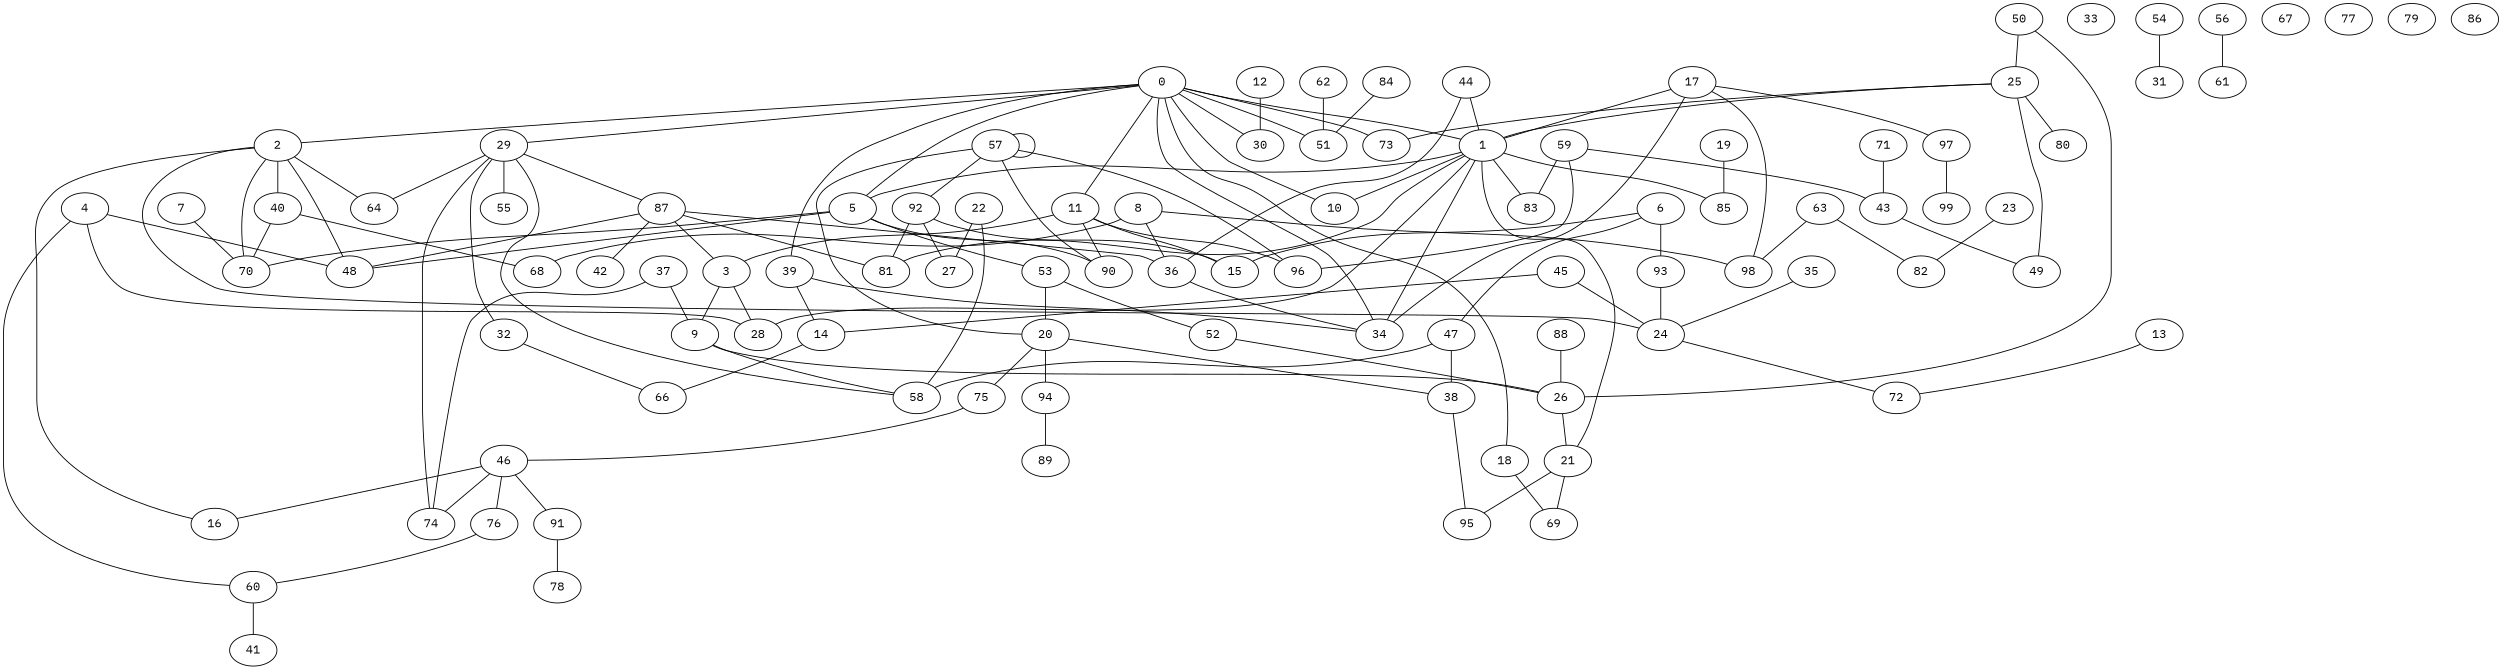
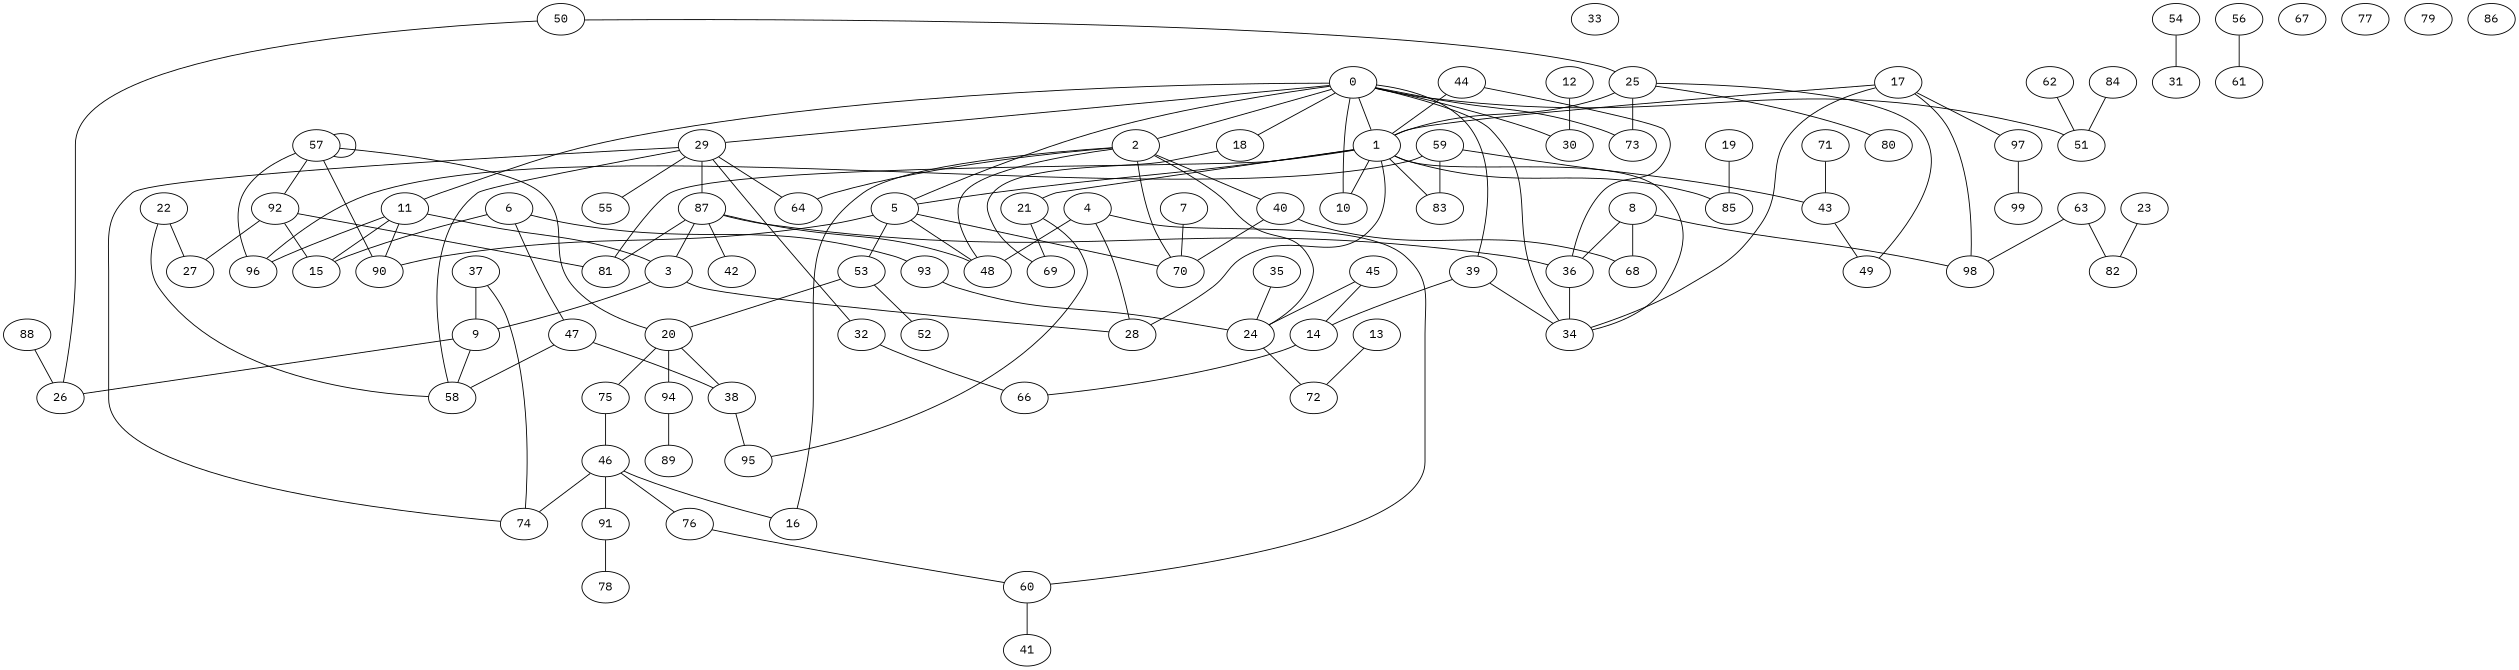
edge "52" -- "26": removed
edge "26" -- "21": removed
